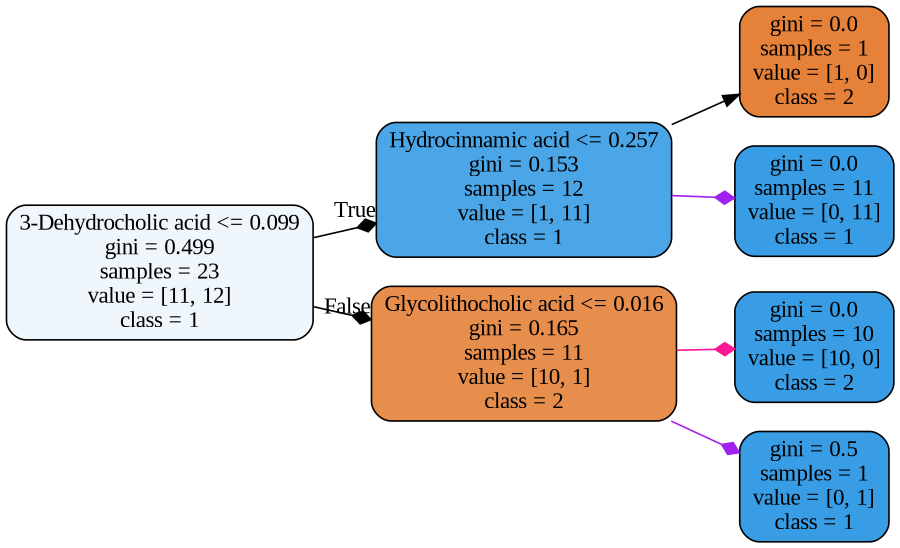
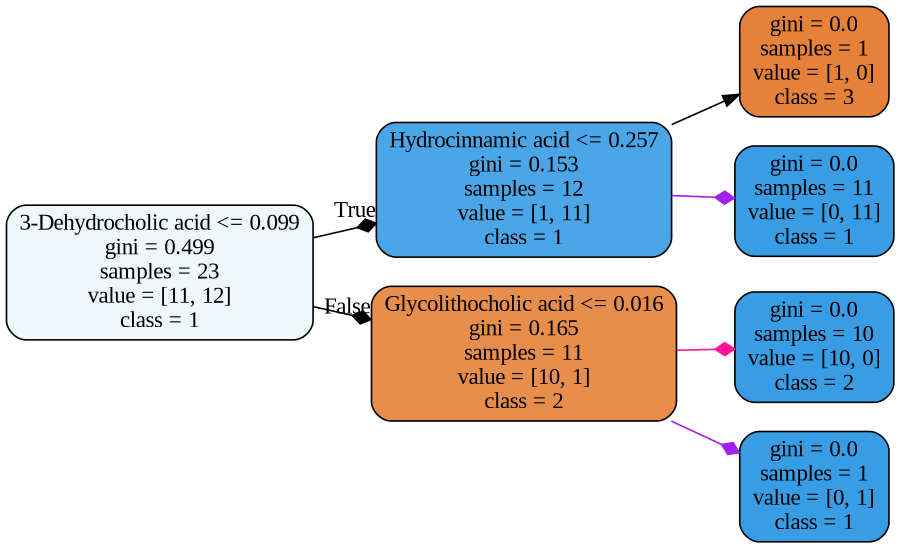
node "gini = 0.0 samples = 1 value = [1, 0] class = 2": label "gini = 0.0 samples = 1 value = [1, 0] class = 2" -> "gini = 0.0 samples = 1 value = [1, 0] class = 3"
node "gini = 0.5 samples = 1 value = [0, 1] class = 1": label "gini = 0.5 samples = 1 value = [0, 1] class = 1" -> "gini = 0.0 samples = 1 value = [0, 1] class = 1"
